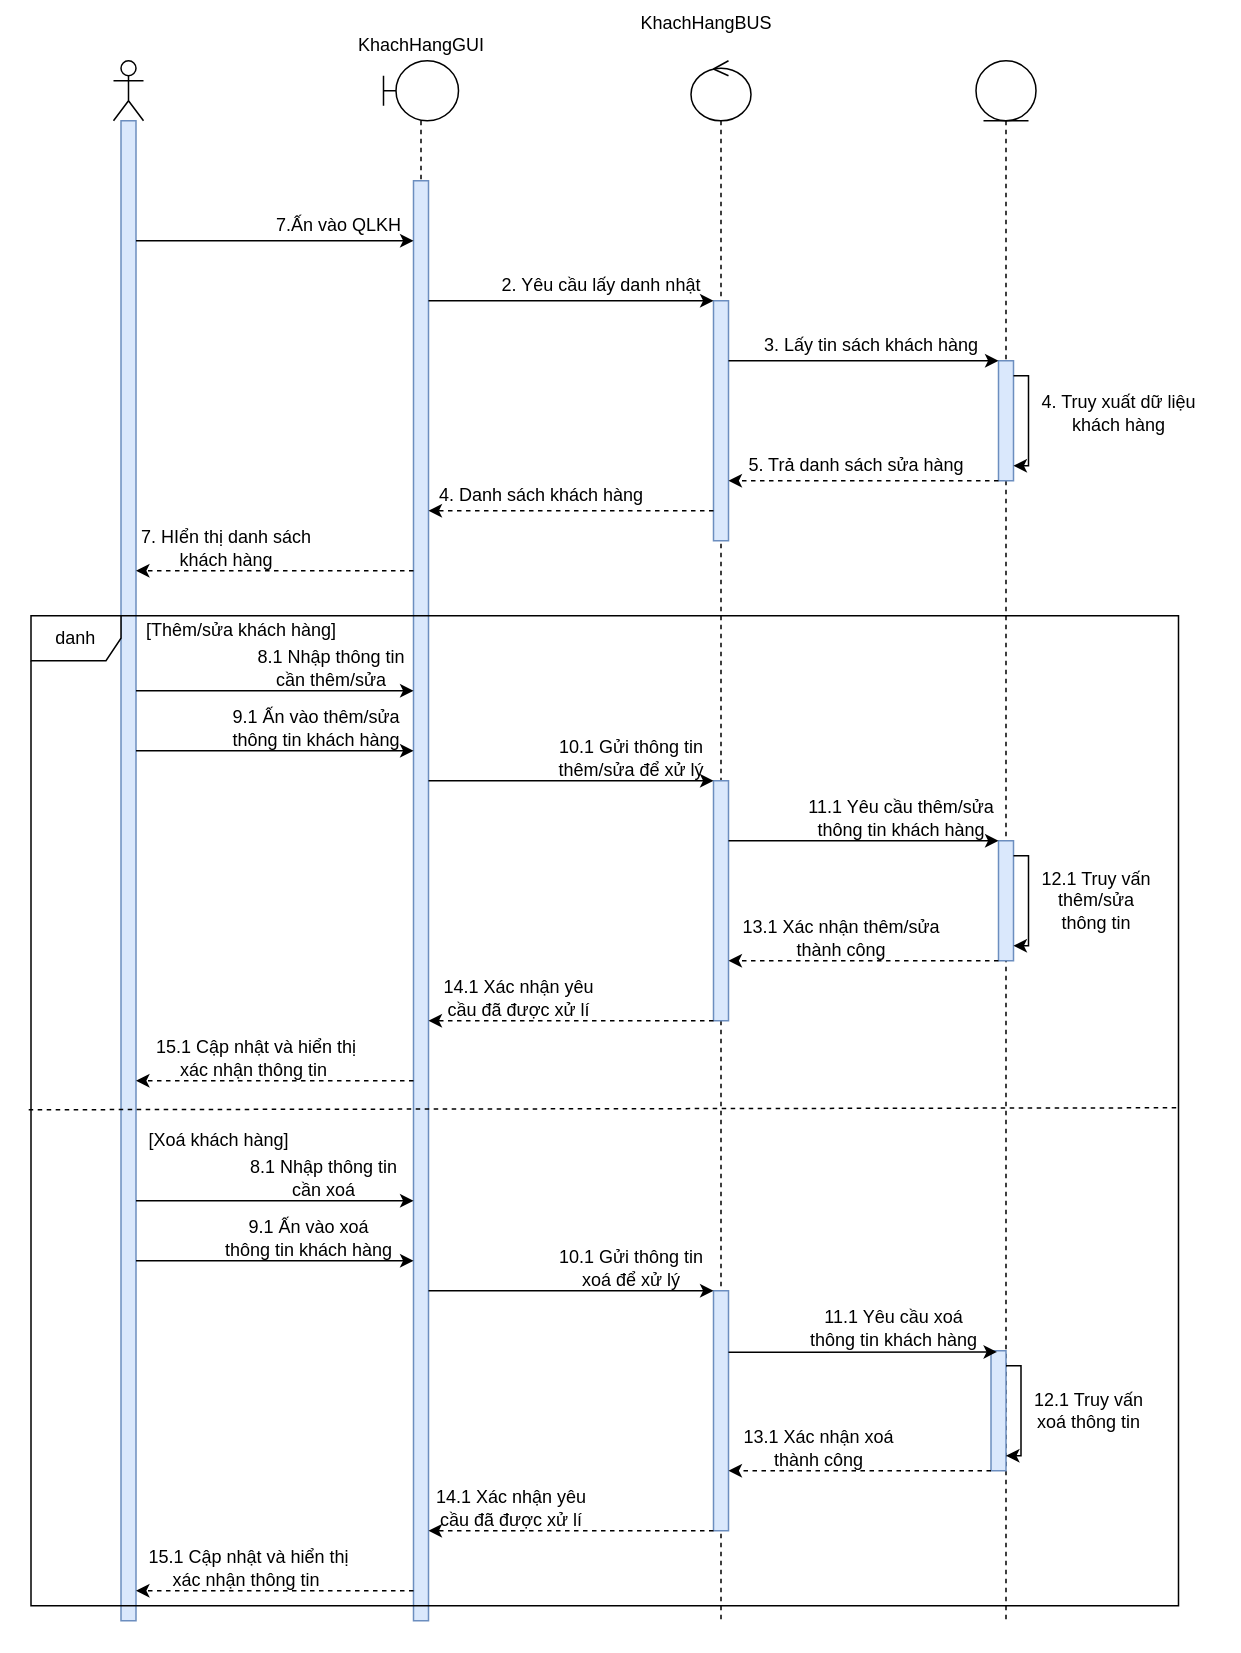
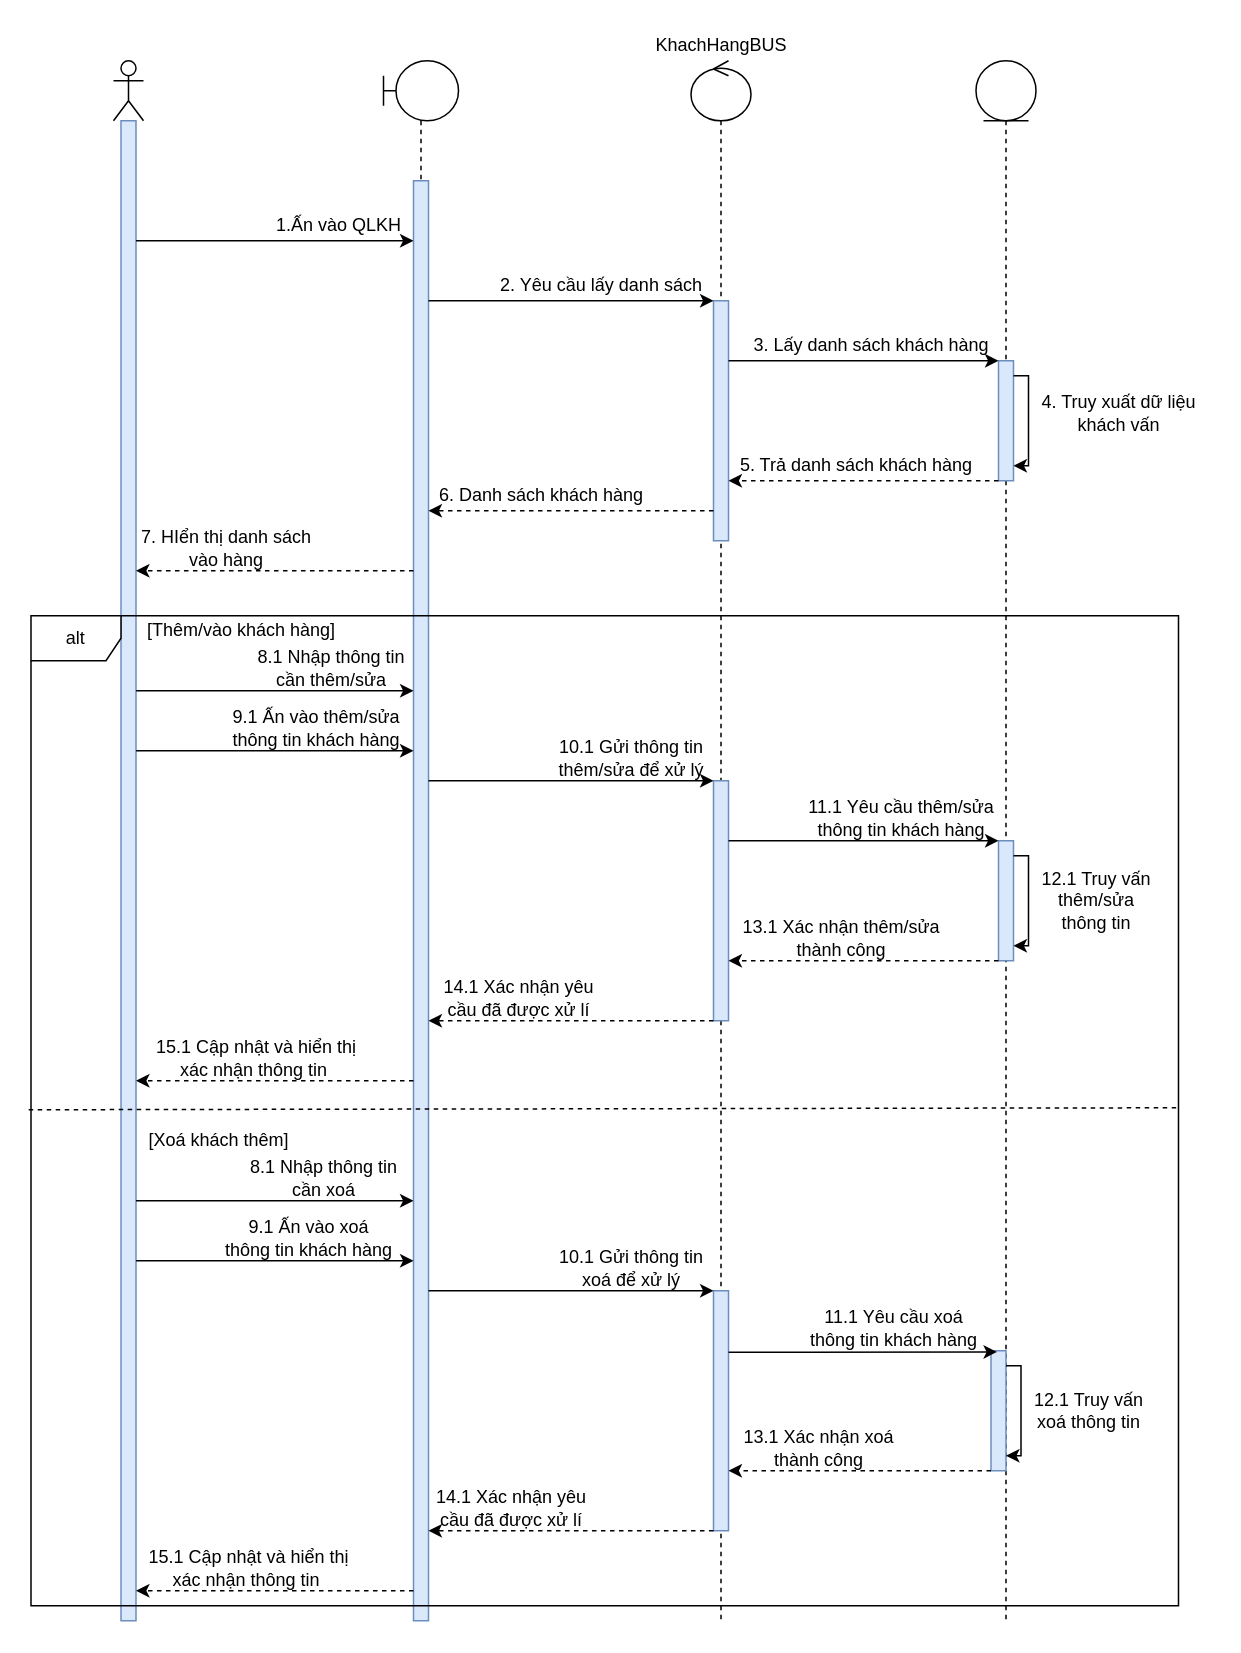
node "KhachHangBUS": moved (706, 23) -> (721, 46)
node "KhachHangGUI": removed
node "7.Ấn vào QLKH": label "7.Ấn vào QLKH" -> "1.Ấn vào QLKH"
node "2. Yêu cầu lấy danh nhật": label "2. Yêu cầu lấy danh nhật" -> "2. Yêu cầu lấy danh sách"
node "3. Lấy tin sách khách hàng": label "3. Lấy tin sách khách hàng" -> "3. Lấy danh sách khách hàng"
node "4. Truy xuất dữ liệu khách hàng": label "4. Truy xuất dữ liệu khách hàng" -> "4. Truy xuất dữ liệu khách vấn"
node "5. Trả danh sách sửa hàng": label "5. Trả danh sách sửa hàng" -> "5. Trả danh sách khách hàng"
node "4. Danh sách khách hàng": label "4. Danh sách khách hàng" -> "6. Danh sách khách hàng"
node "7. HIển thị danh sách khách hàng": label "7. HIển thị danh sách khách hàng" -> "7. HIển thị danh sách vào hàng"
node "[Thêm/sửa khách hàng]": label "[Thêm/sửa khách hàng]" -> "[Thêm/vào khách hàng]"
node "danh": label "danh" -> "alt"
node "[Xoá khách hàng]": label "[Xoá khách hàng]" -> "[Xoá khách thêm]"
